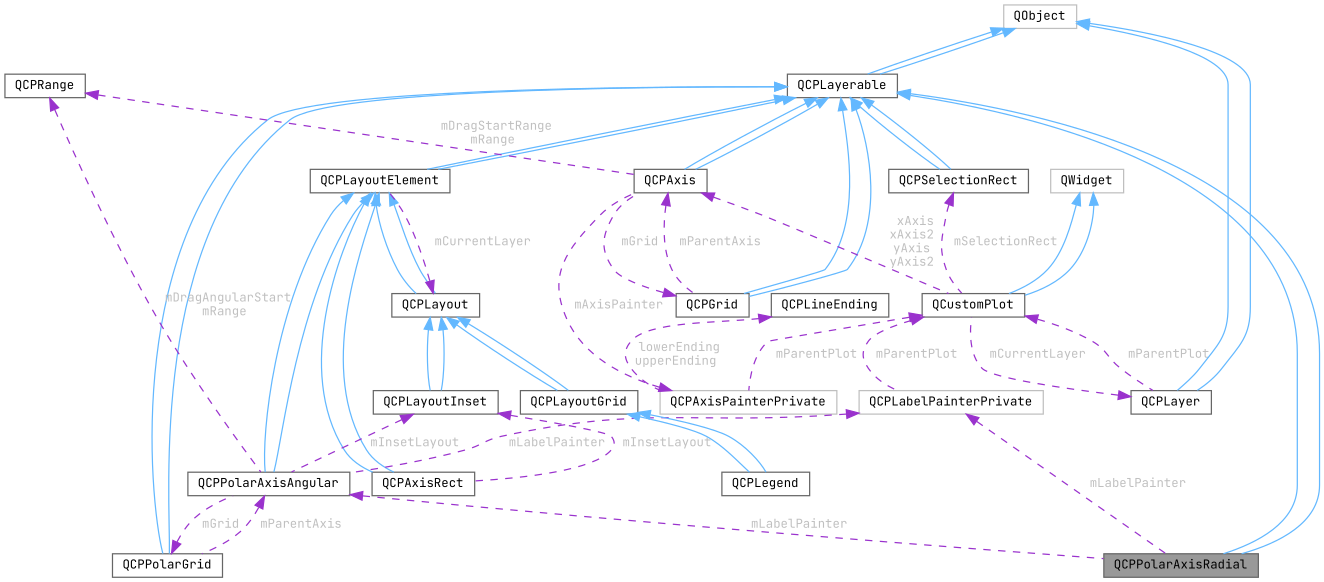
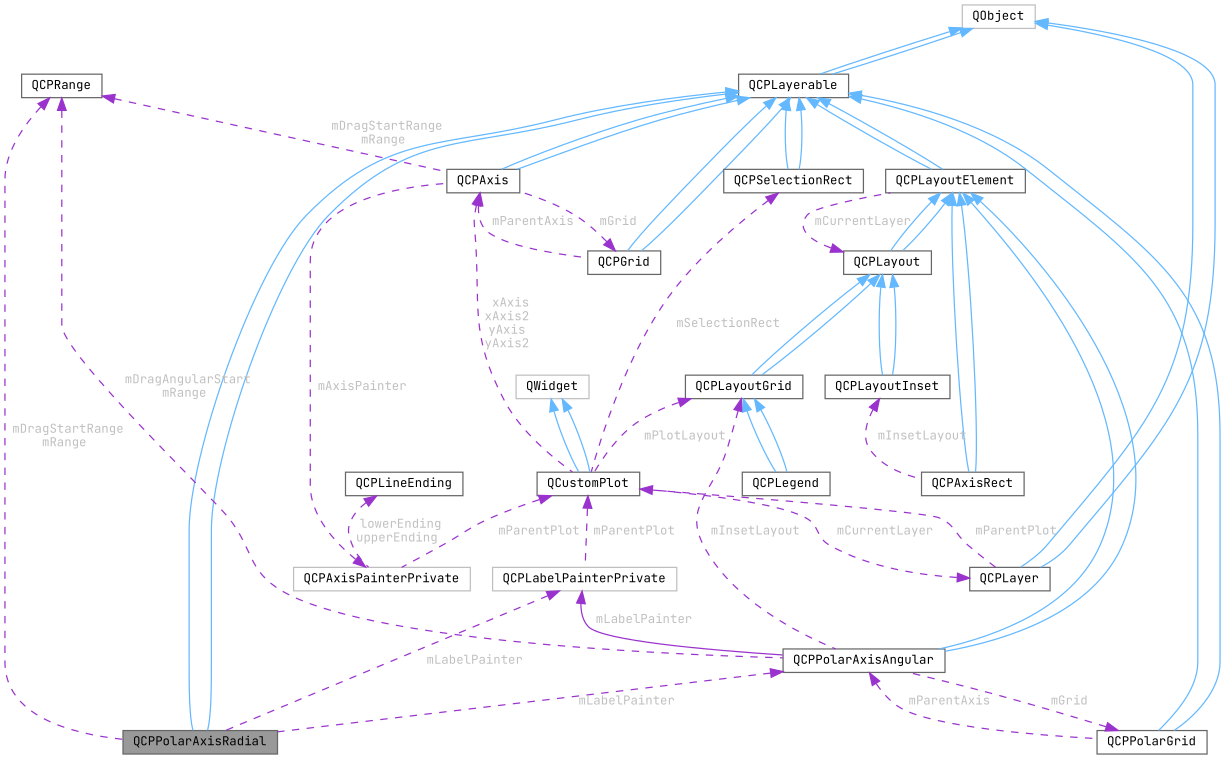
edge "QCPPolarAxisAngular" -> "QCPLabelPainterPrivate": style dashed -> solid
edge "QCustomPlot" -> "QCPLayoutGrid": added, label "mPlotLayout"
edge "QCPPolarAxisAngular" -> "QCPLayoutInset": now "QCPPolarAxisAngular" -> "QCPLayoutGrid"
edge "QCPPolarAxisRadial" -> "QCPRange": added, label "mDragStartRange mRange"
